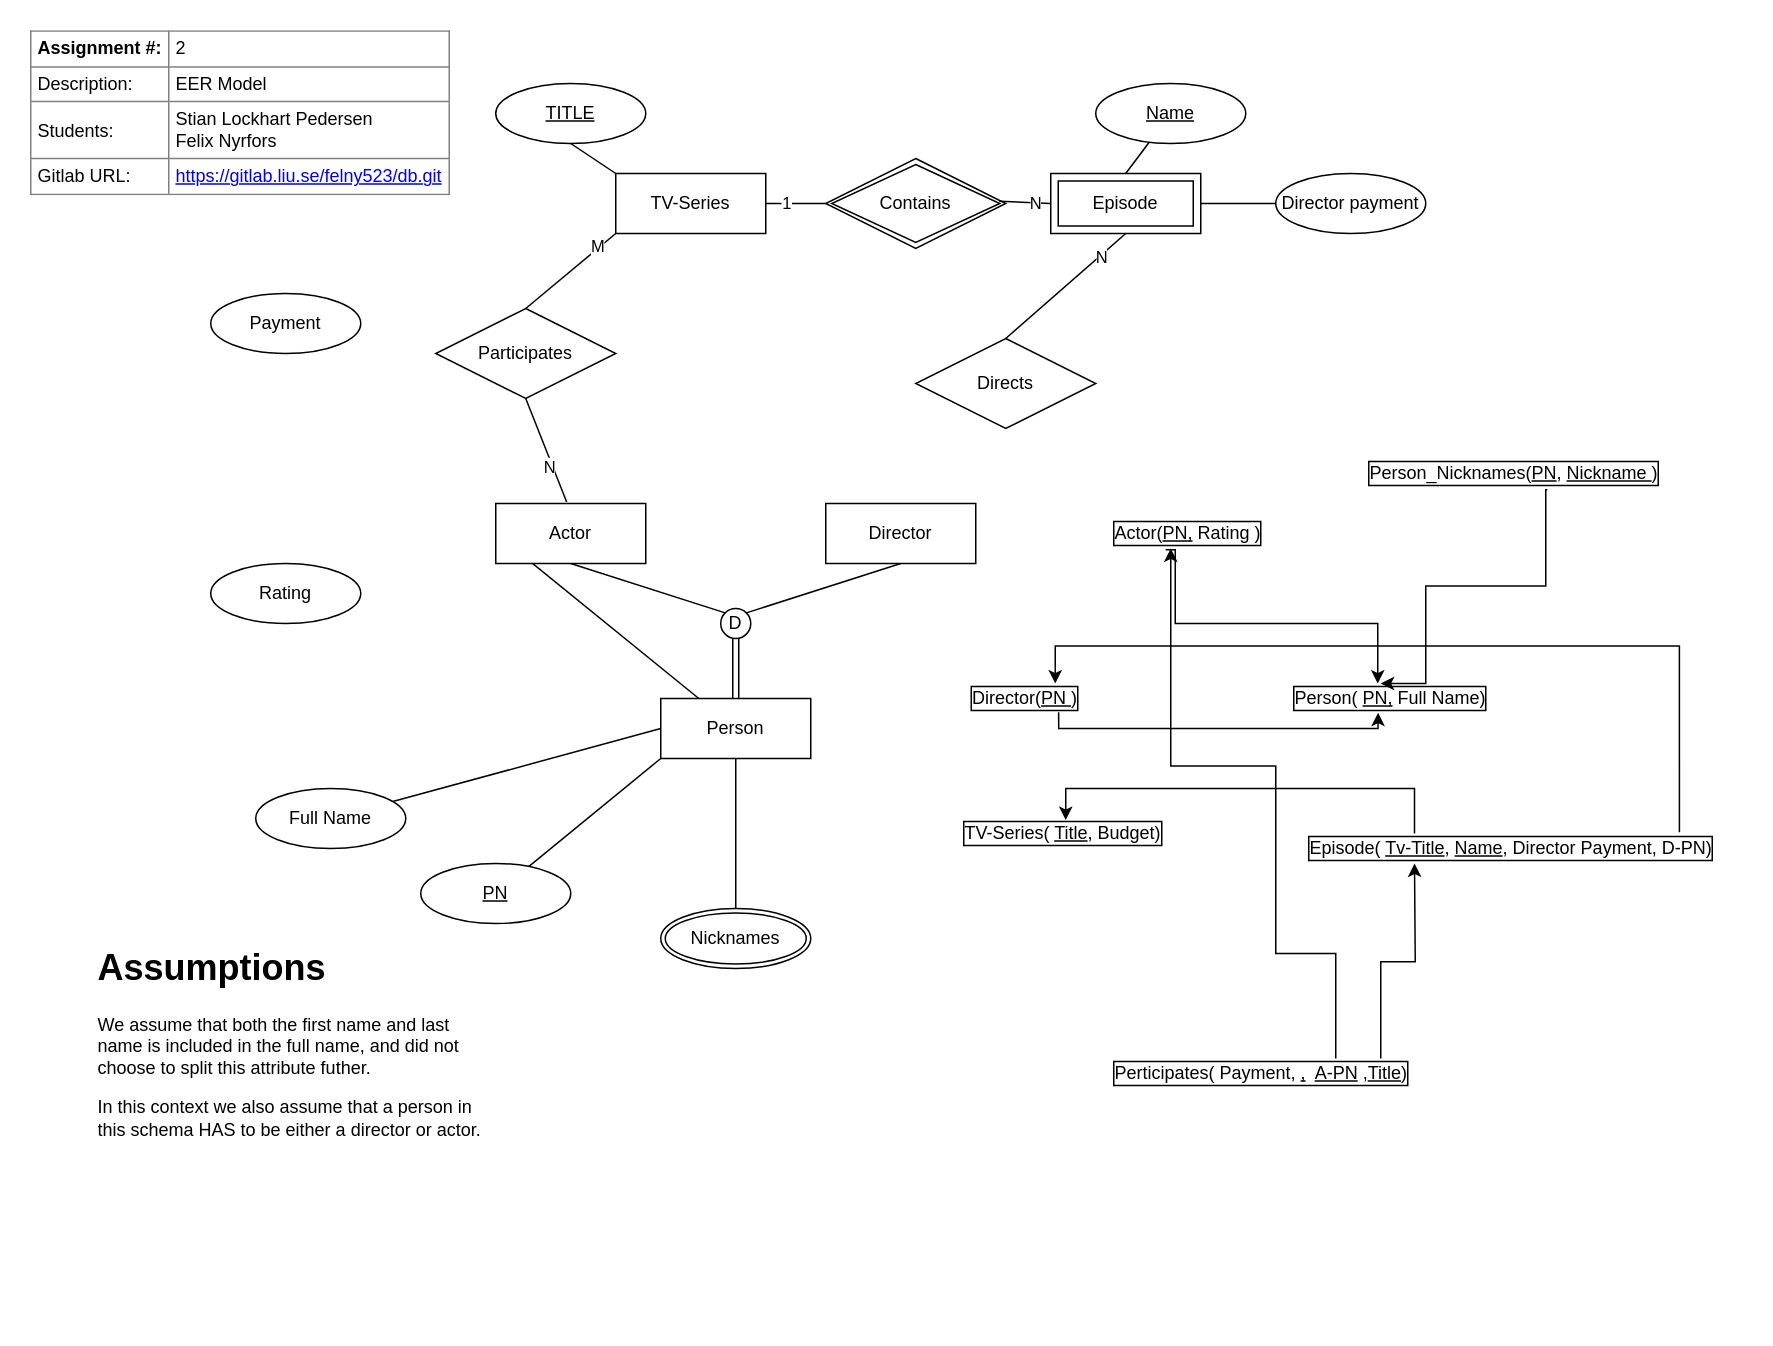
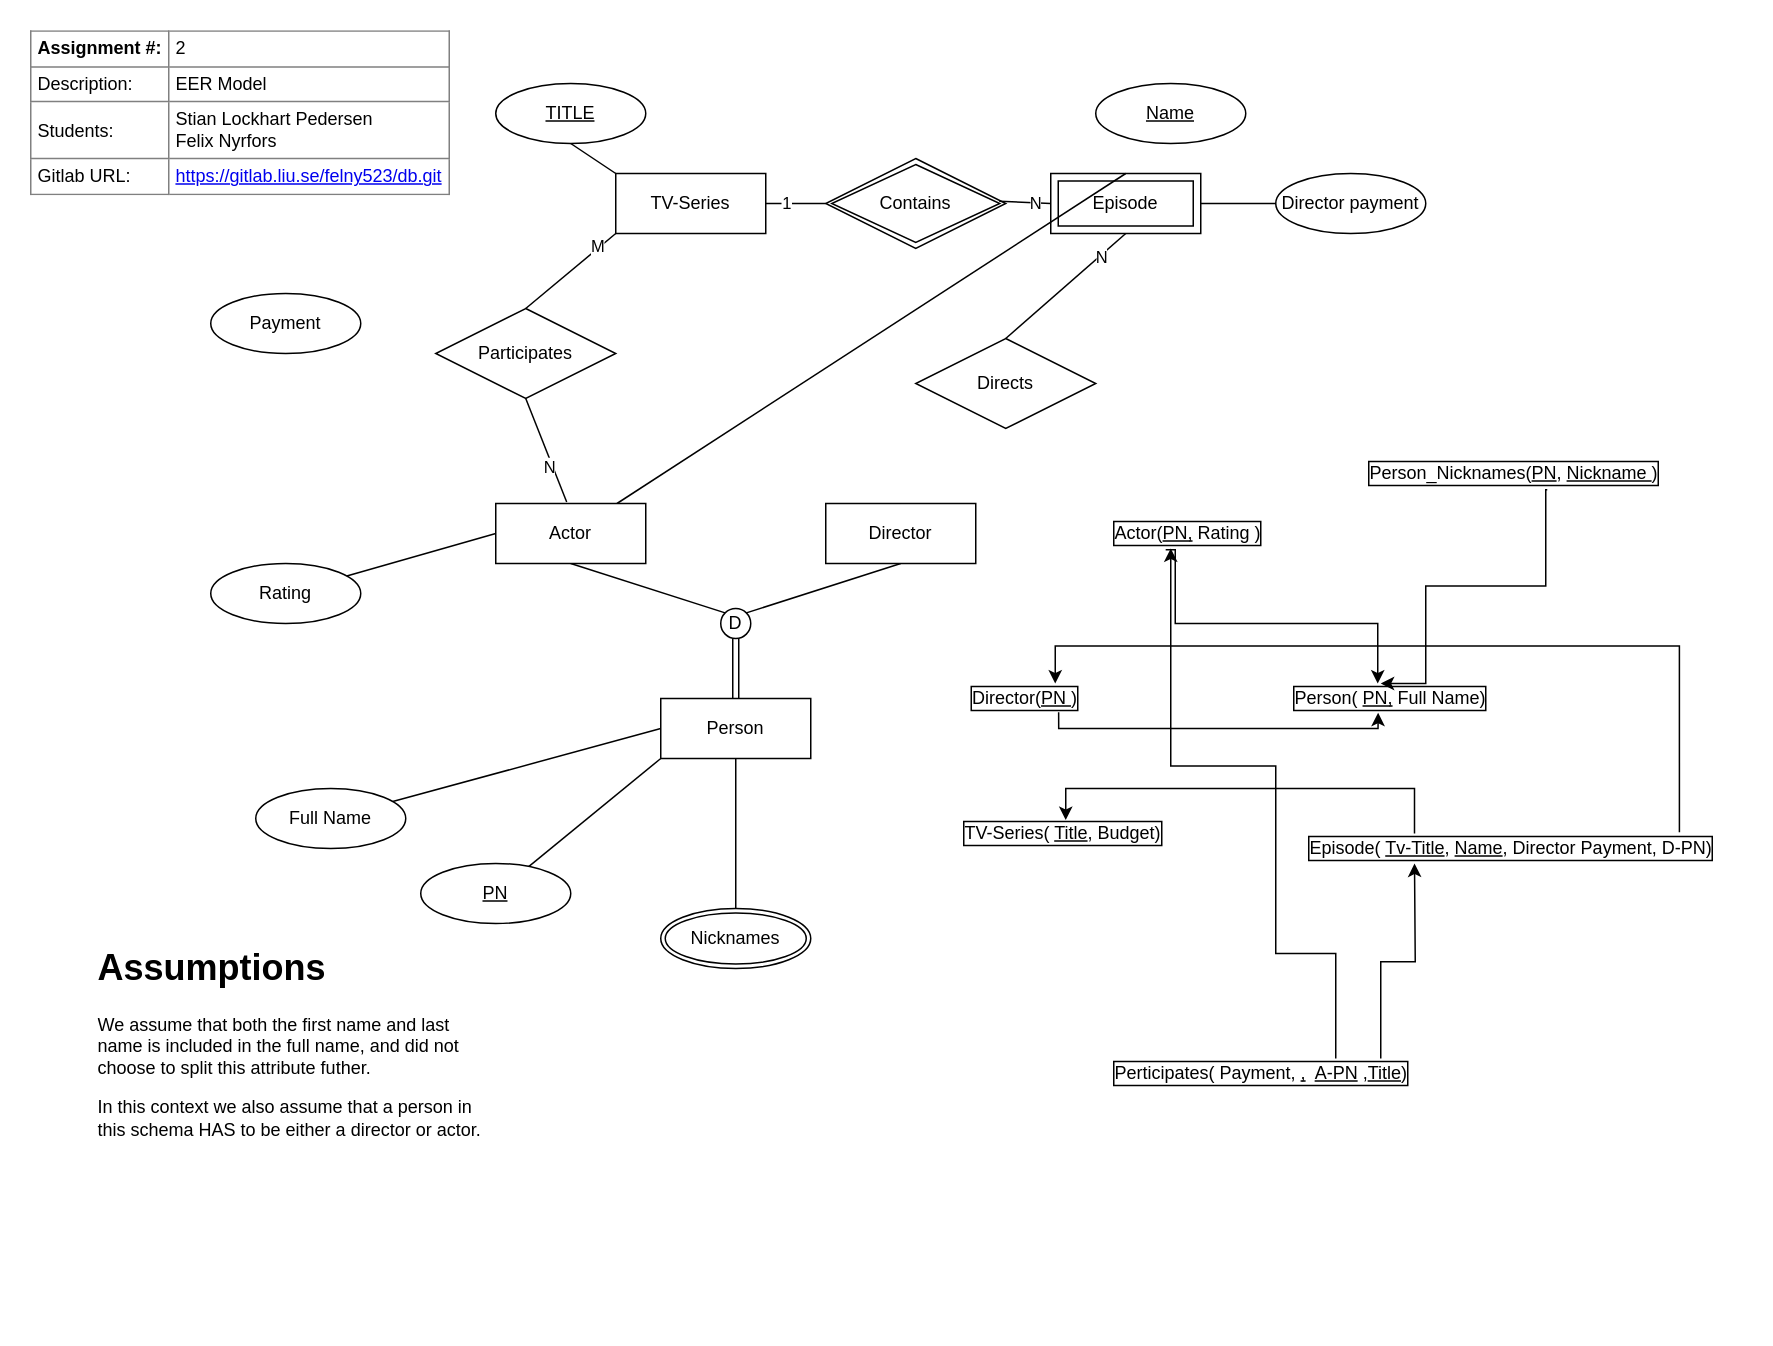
edge "Name" -- "Episode": now "Actor" -- "Episode"
edge "Actor" -- "Person": now "Actor" -- "Rating"
